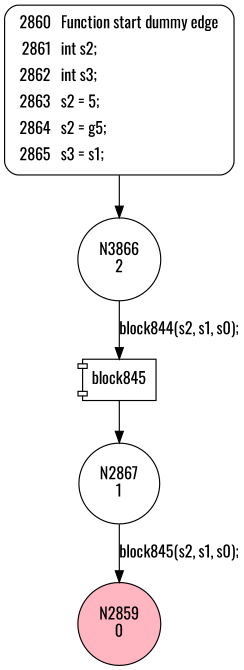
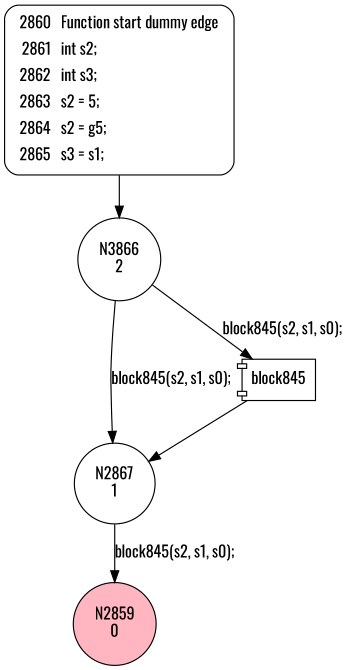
edge "N3866 2" -> "block845": label "block844(s2, s1, s0);" -> "block845(s2, s1, s0);"
edge "N3866 2" -> "N2867 1": added, label "block845(s2, s1, s0);"
